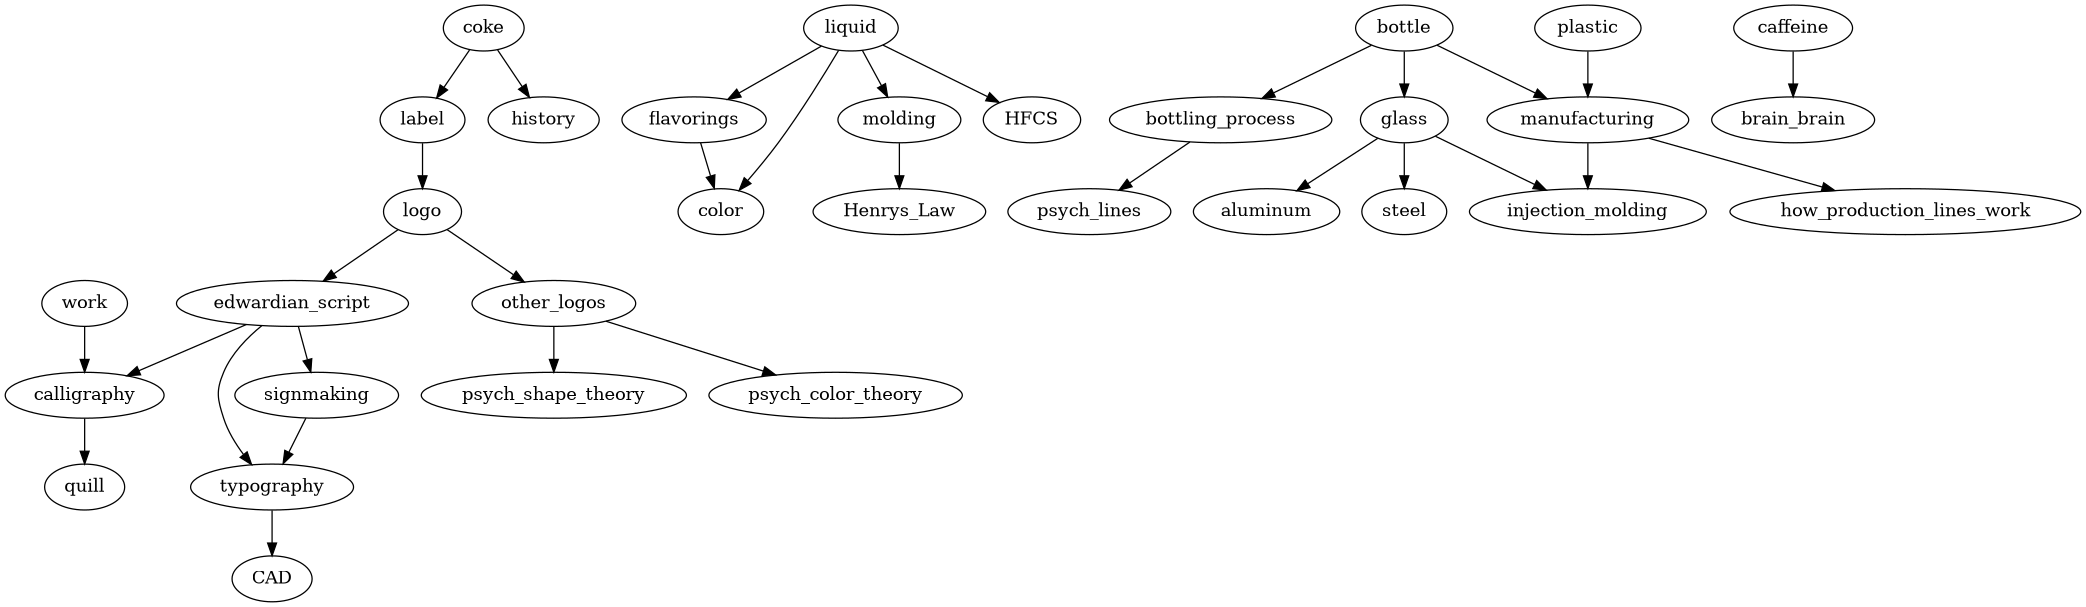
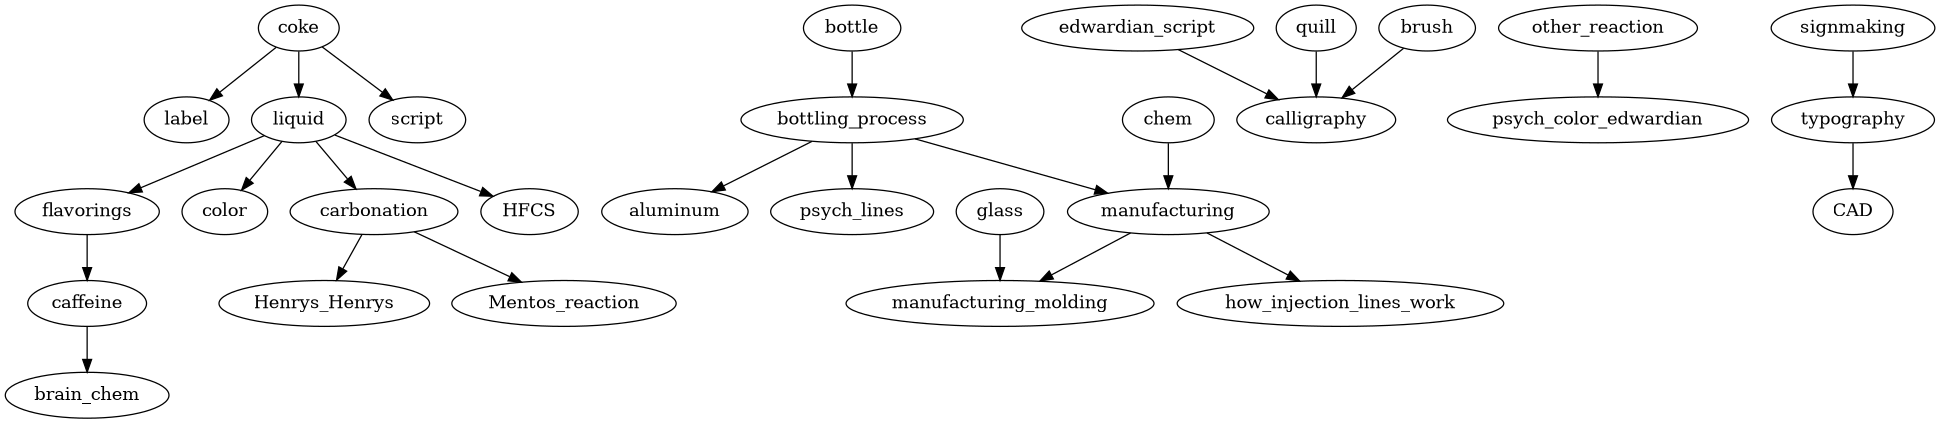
node "plastic": label "plastic" -> "chem"
edge "coke" -> "liquid": added
edge "bottle" -> "glass": removed
edge "bottle" -> "manufacturing": now "bottling_process" -> "manufacturing"
node "history": label "history" -> "script"
node "molding": label "molding" -> "carbonation"
node "brain_brain": label "brain_brain" -> "brain_chem"
edge "flavorings" -> "color": now "flavorings" -> "caffeine"
edge "glass" -> "aluminum": now "bottling_process" -> "aluminum"
node "logo": removed
node "Henrys_Law": label "Henrys_Law" -> "Henrys_Henrys"
node "steel": removed
node "injection_molding": label "injection_molding" -> "manufacturing_molding"
node "how_production_lines_work": label "how_production_lines_work" -> "how_injection_lines_work"
node "work": label "work" -> "brush"
node "other_logos": label "other_logos" -> "other_reaction"
node "Mentos_reaction": added
edge "edwardian_script" -> "signmaking": removed
edge "edwardian_script" -> "typography": removed
node "psych_shape_theory": removed
node "psych_color_theory": label "psych_color_theory" -> "psych_color_edwardian"
edge "calligraphy" -> "quill": reversed
